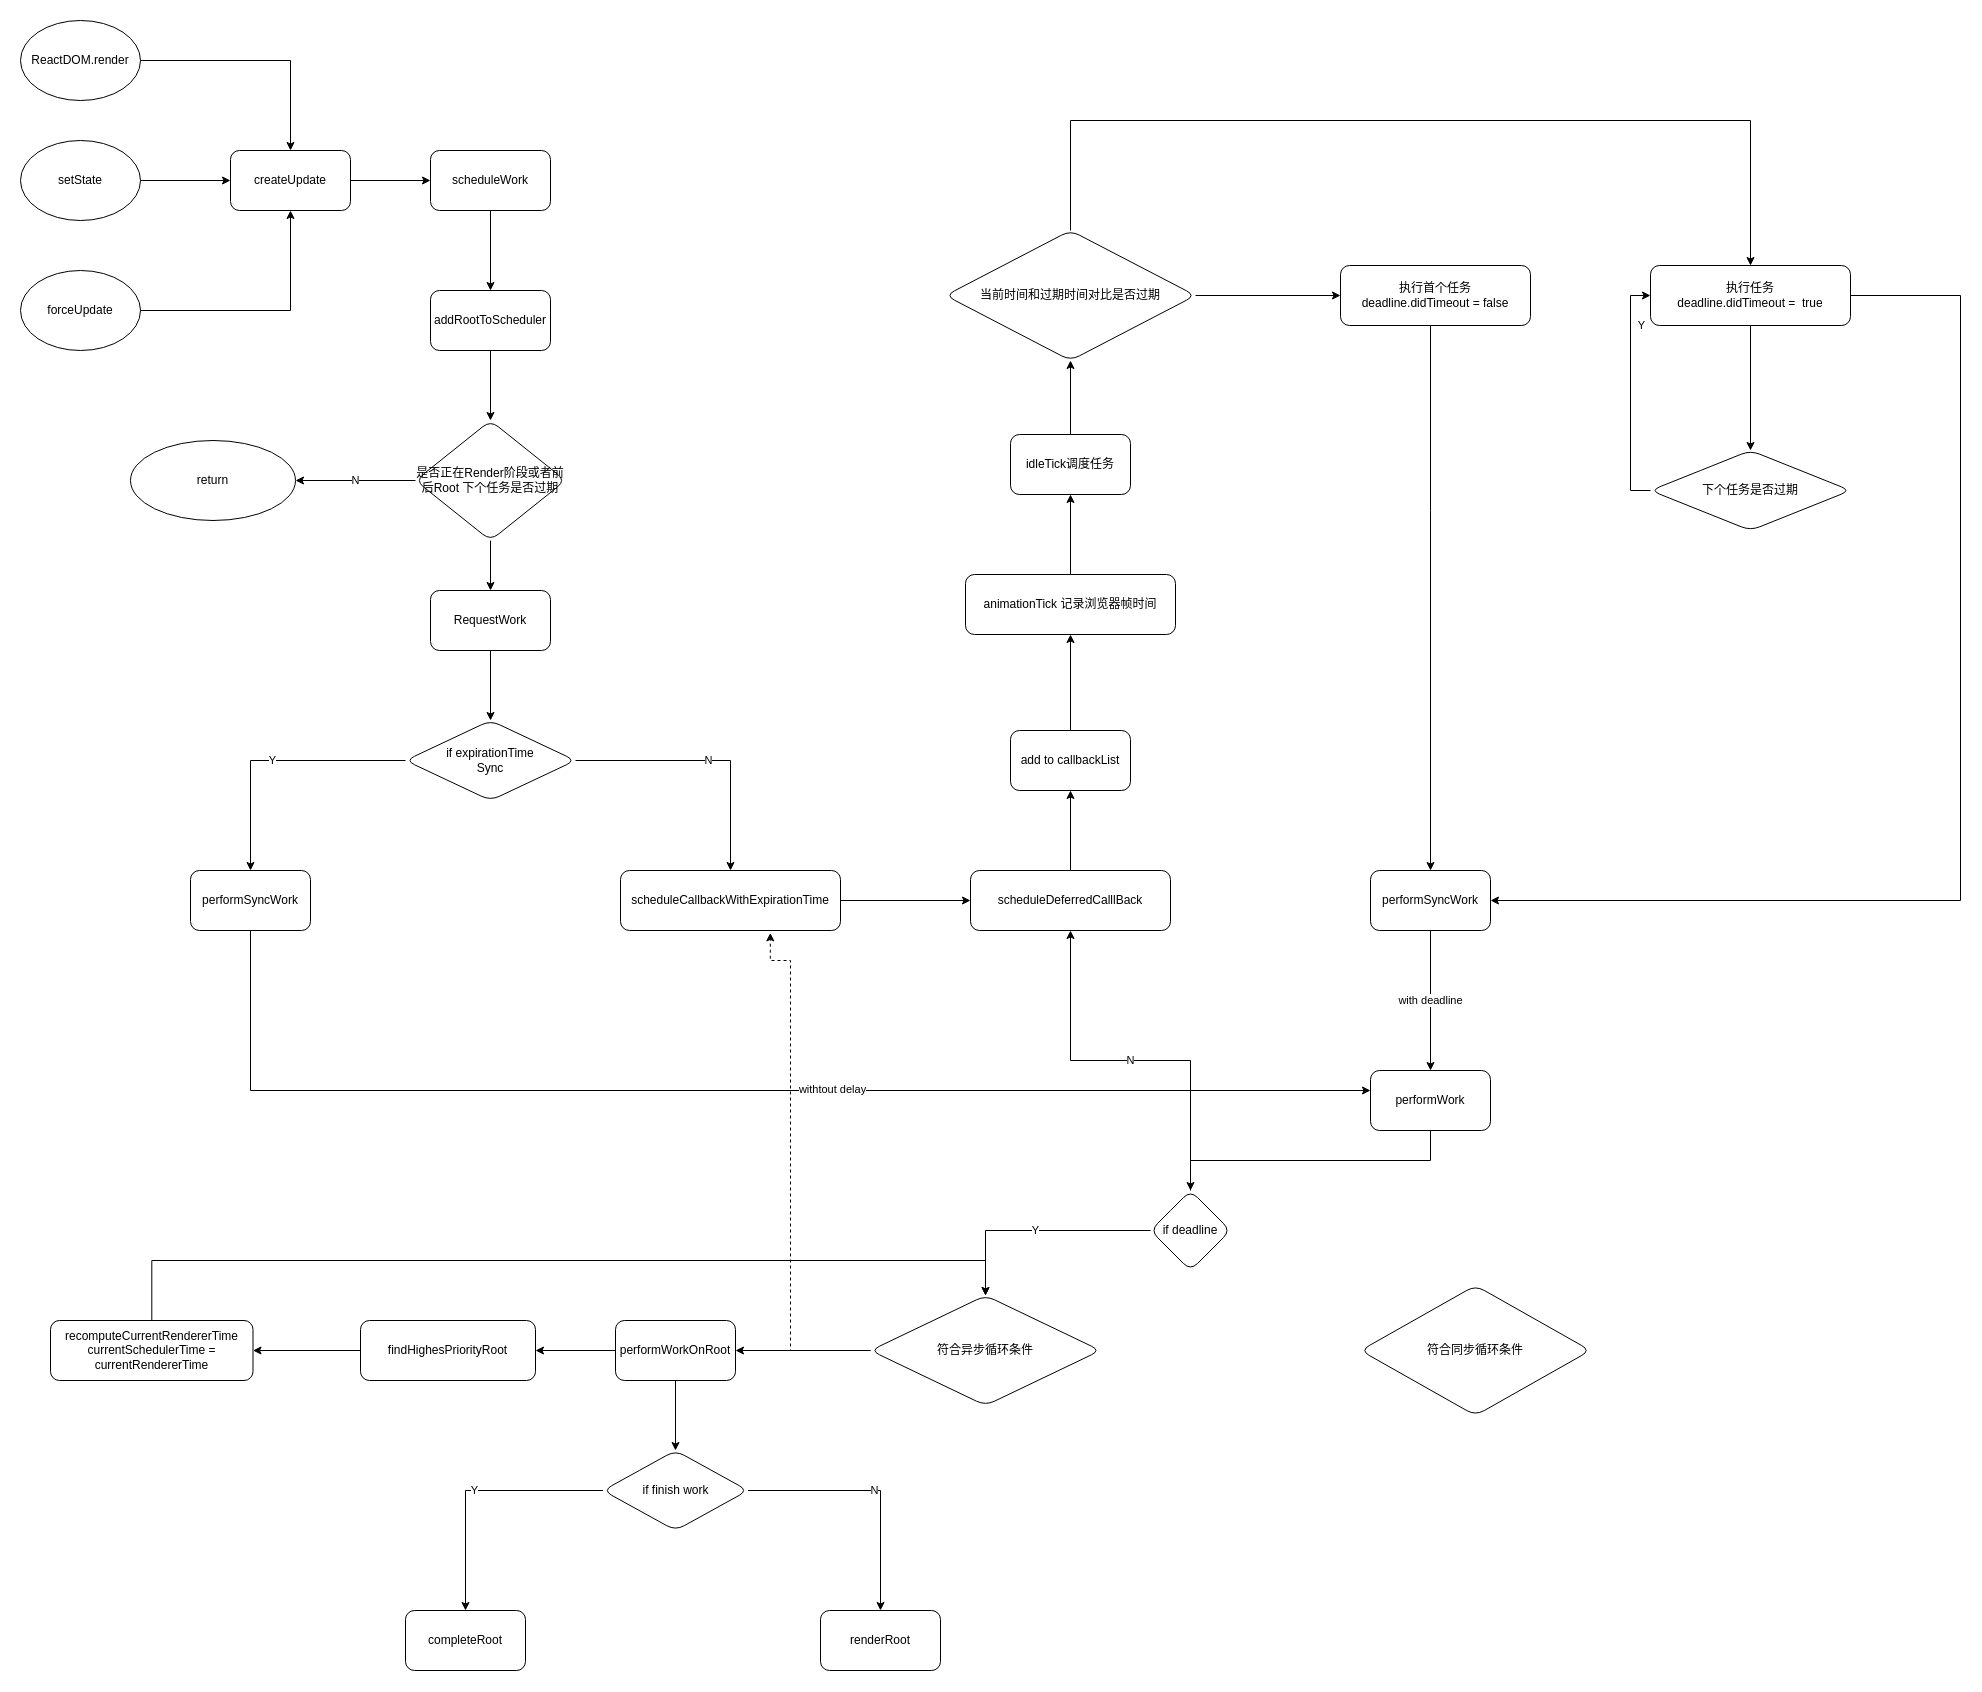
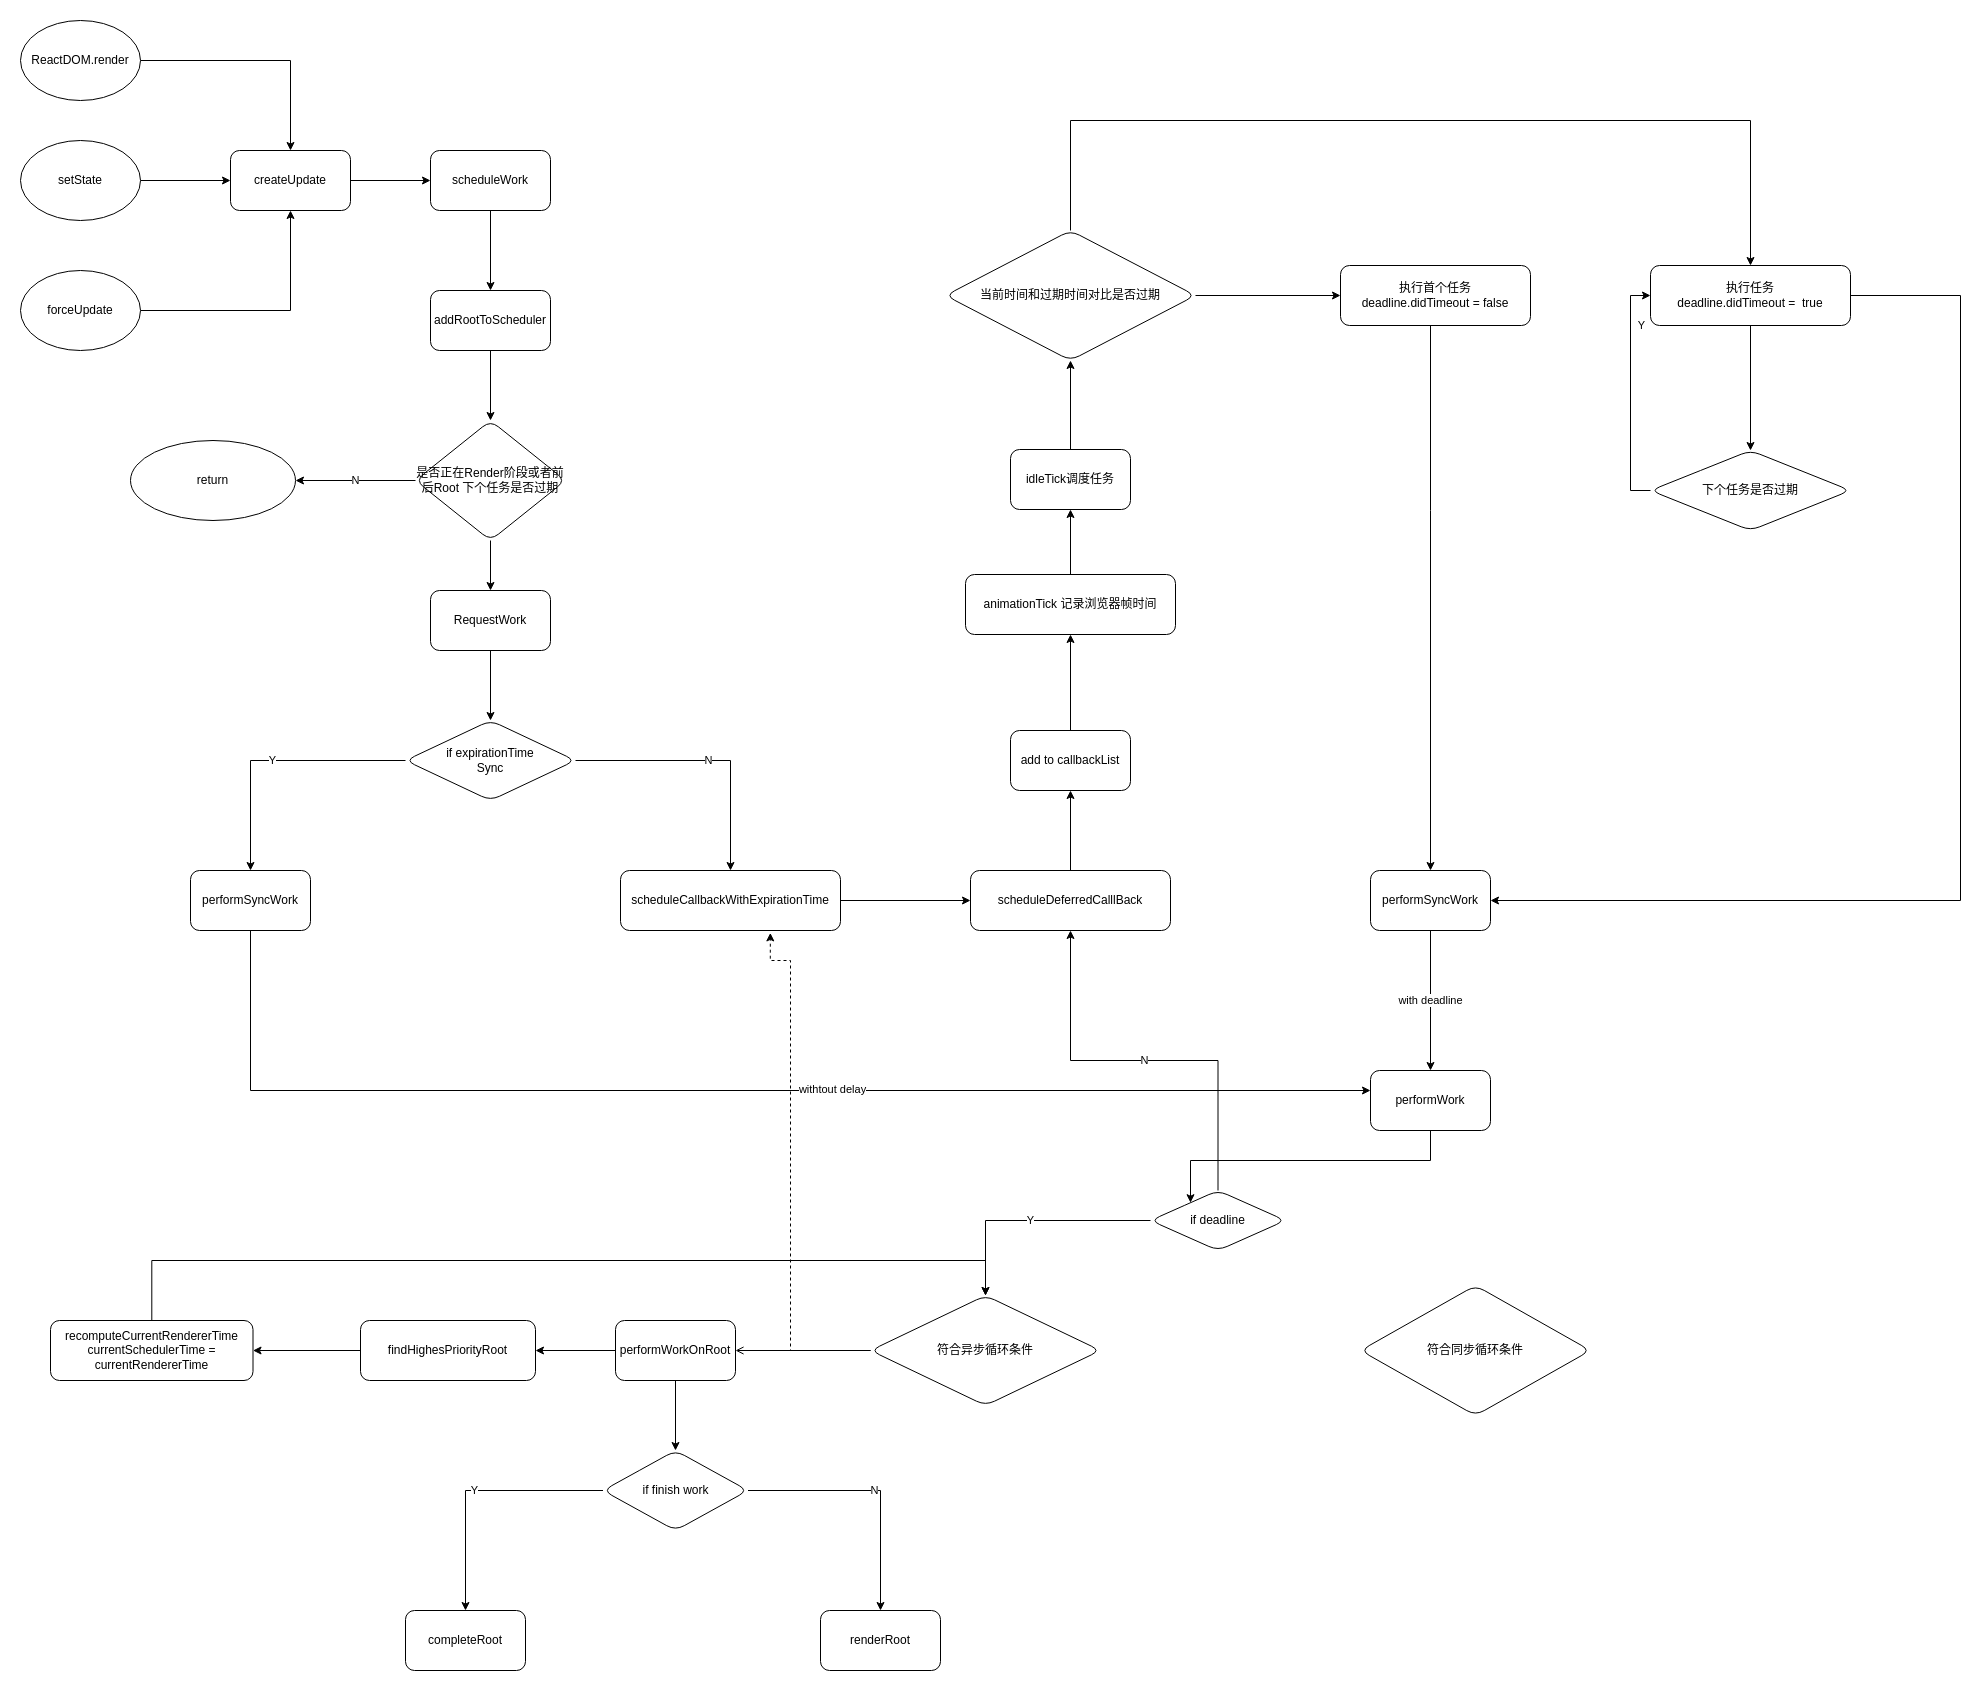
node "idleTick调度任务": moved (1071, 465) -> (1071, 480)
node "if deadline": size 80x80 -> 135x60
edge "符合异步循环条件" -> "performWorkOnRoot": arrowhead classic -> open
